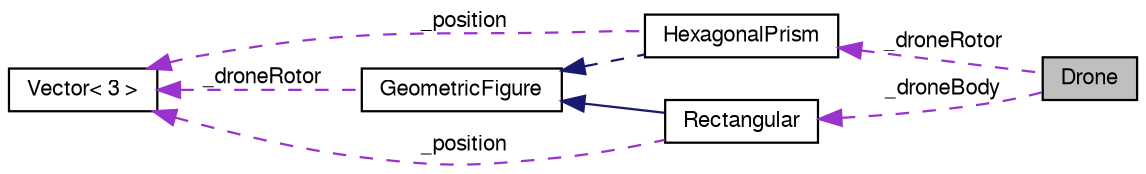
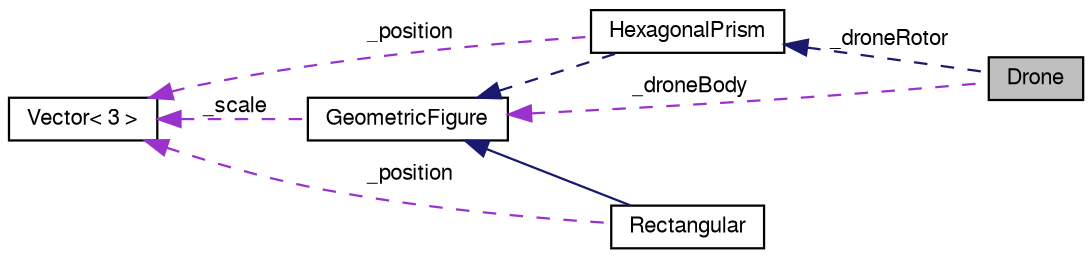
edge "Drone" -> "HexagonalPrism": color darkorchid3 -> midnightblue
edge "GeometricFigure" -> "Vector< 3 >": label " _droneRotor" -> " _scale"
edge "Drone" -> "Rectangular": now "Drone" -> "GeometricFigure"
